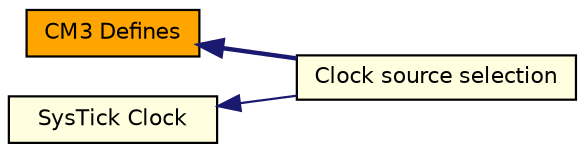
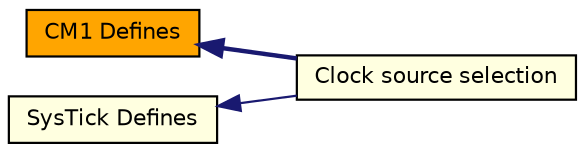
node "CM3 Defines": label "CM3 Defines" -> "CM1 Defines"
node "SysTick Clock": label "SysTick Clock" -> "SysTick Defines"
